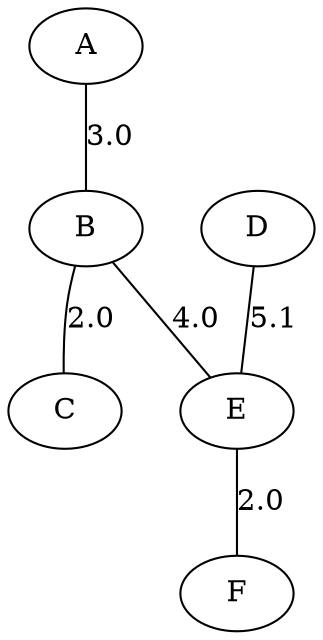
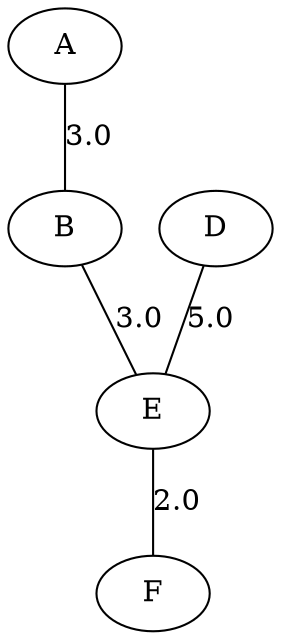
edge "B" -- "E": label "4.0" -> "3.0"
edge "D" -- "E": label "5.1" -> "5.0"
node "C": removed
